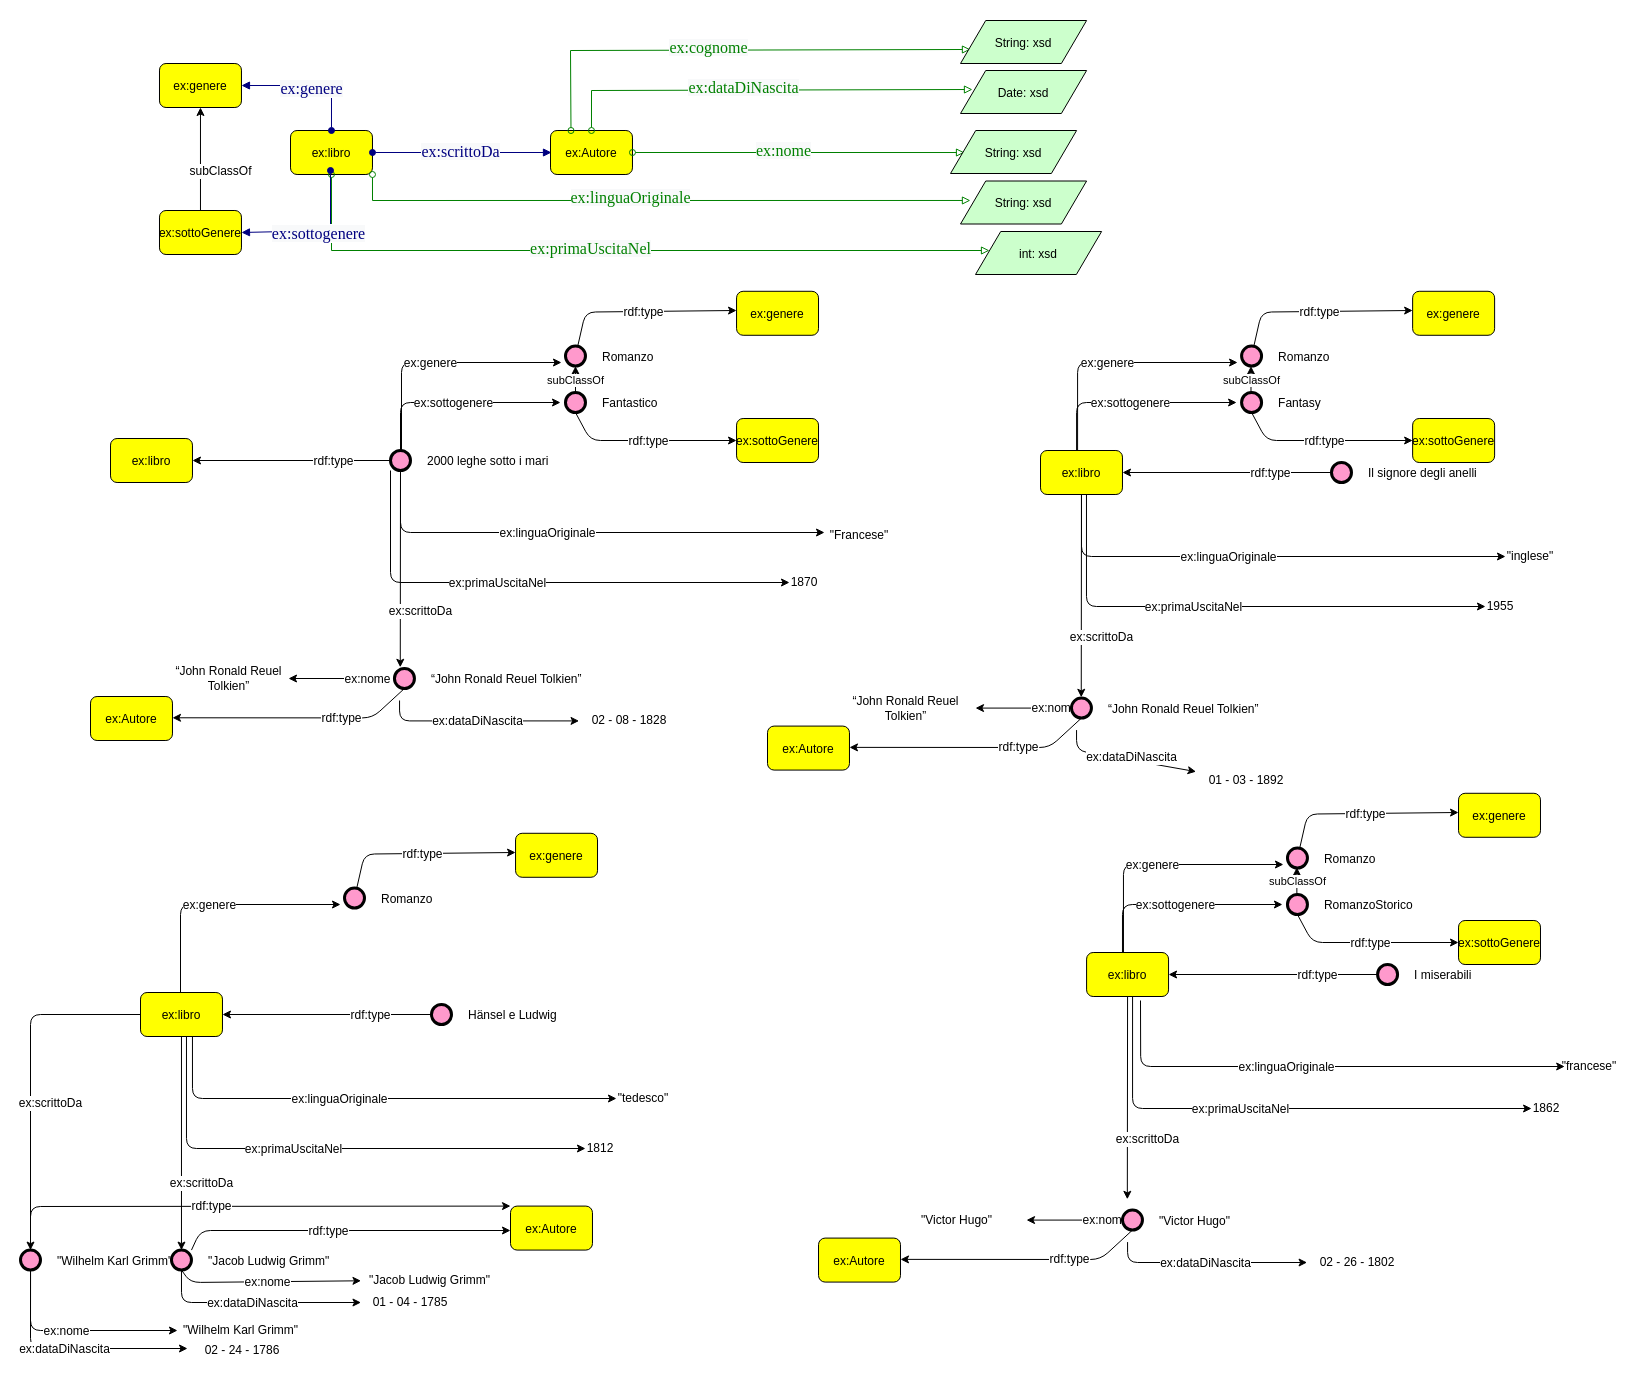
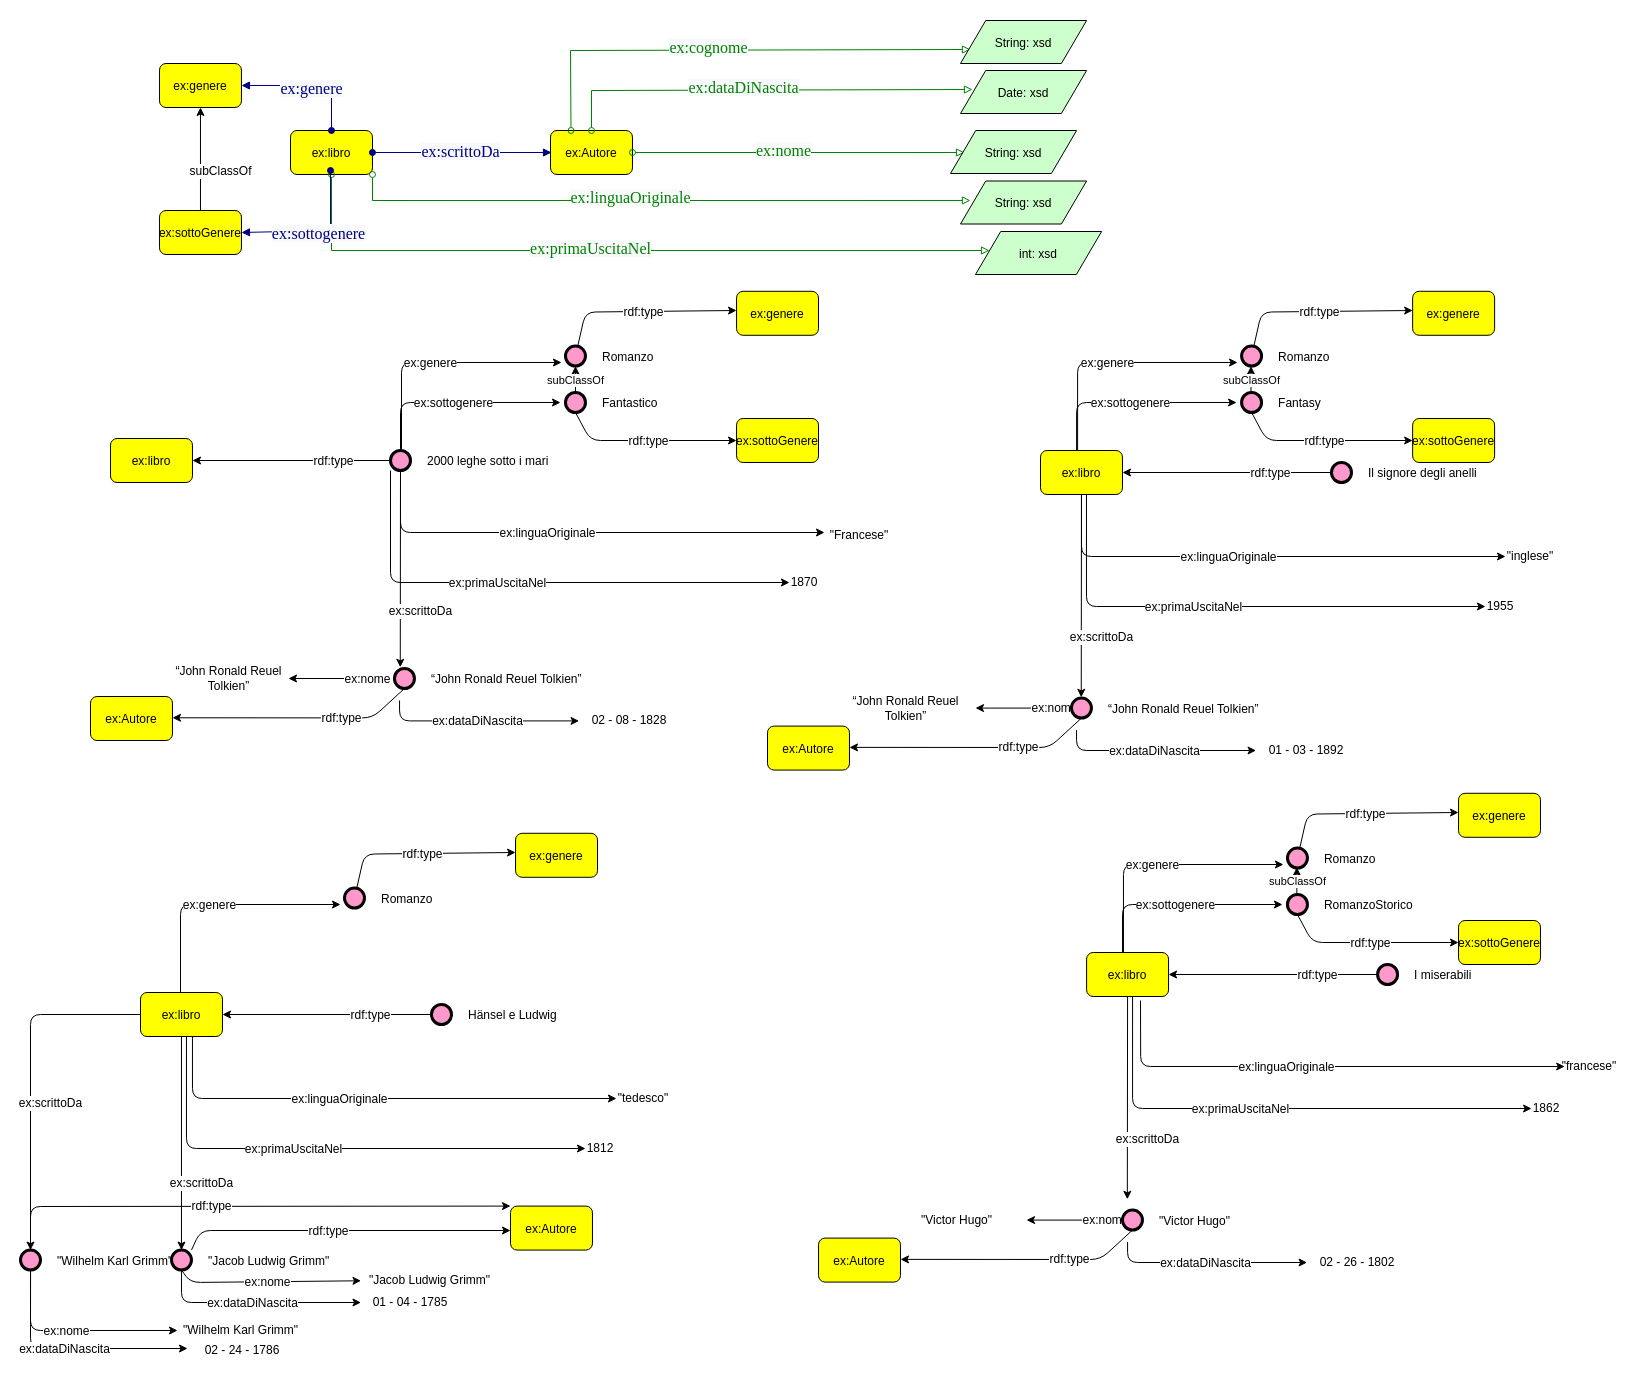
node "01 - 03 - 1892": moved (1246, 781) -> (1306, 751)
